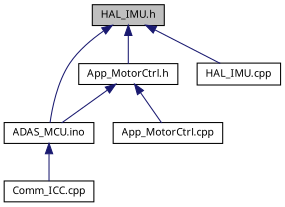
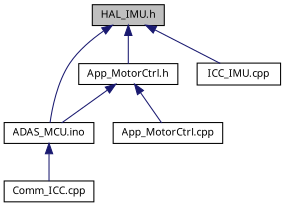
node "HAL_IMU.cpp": label "HAL_IMU.cpp" -> "ICC_IMU.cpp"
